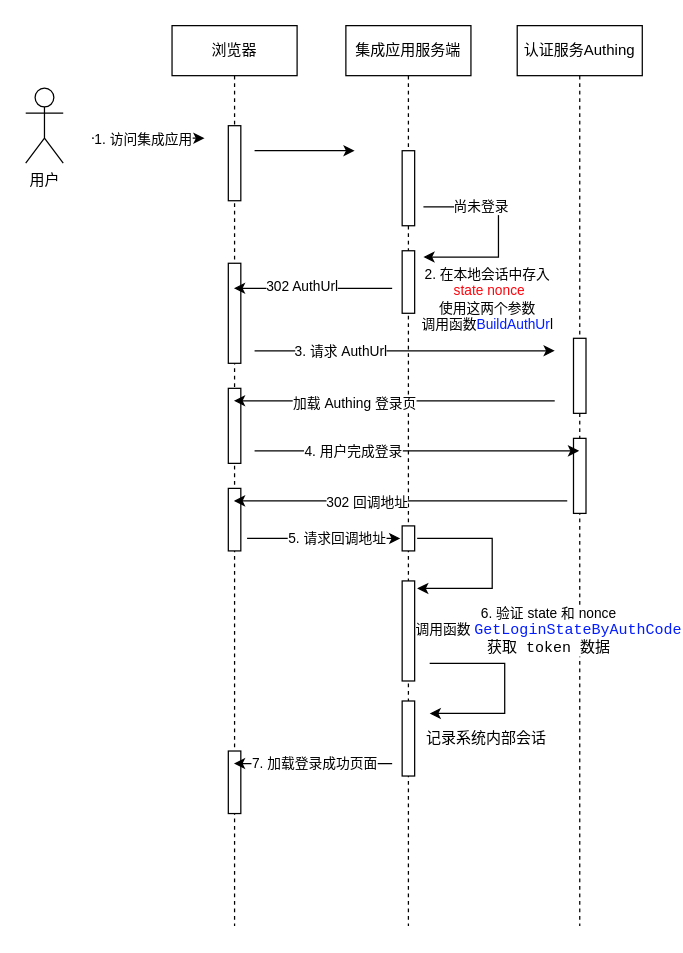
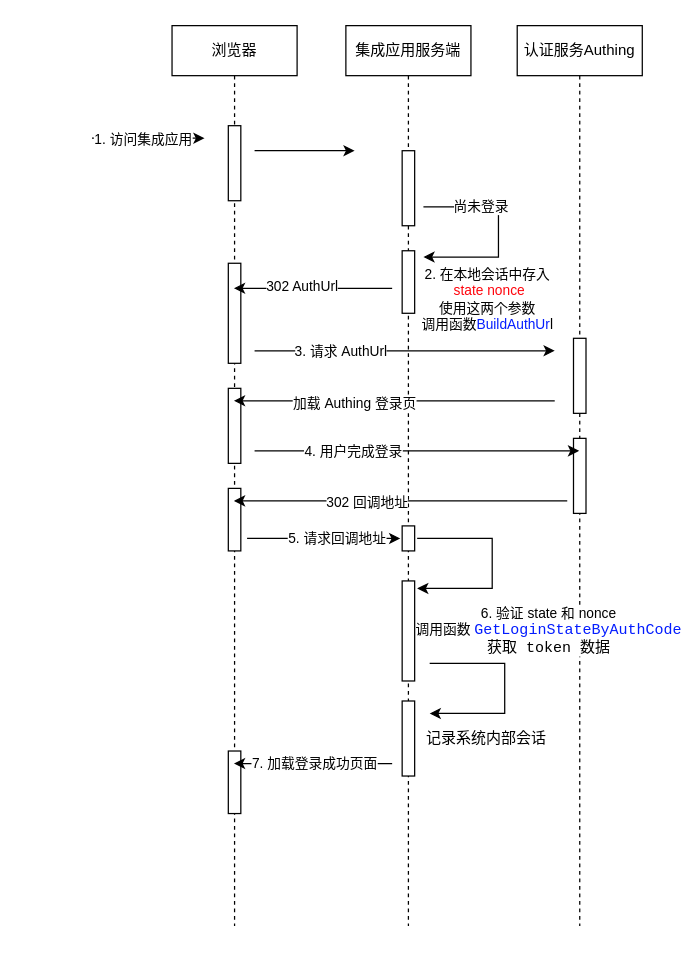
node "用户": removed
